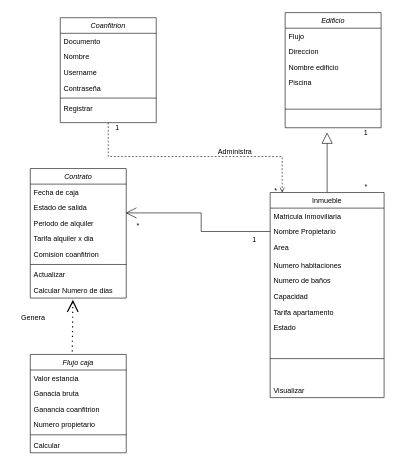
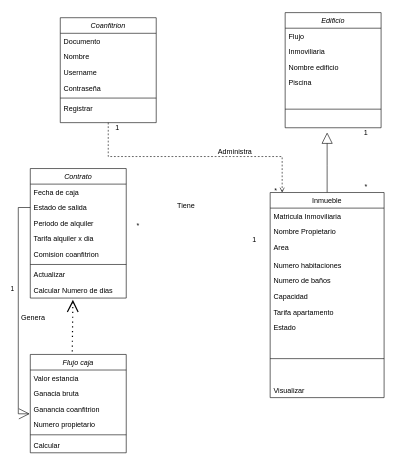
node "Direccion": label "Direccion" -> "Inmoviliaria"
node "Tiene": added
edge "Nombre Propietario" -> "Periodo de alquiler": removed
edge "Estado de salida" -> "Ganancia coanfitrion": added, label "1"
